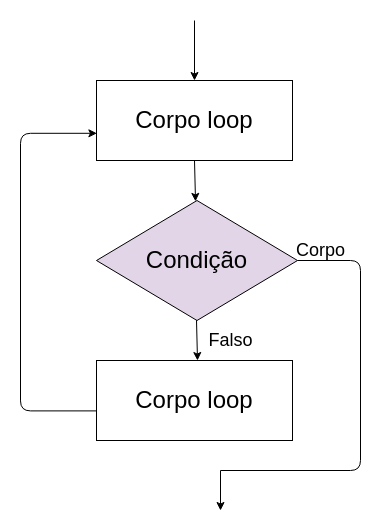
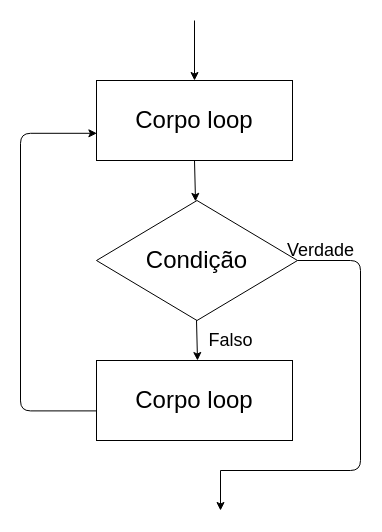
node "Corpo": label "Corpo" -> "Verdade"
node "Condição": fillcolor #e1d5e7 -> #ffffff
